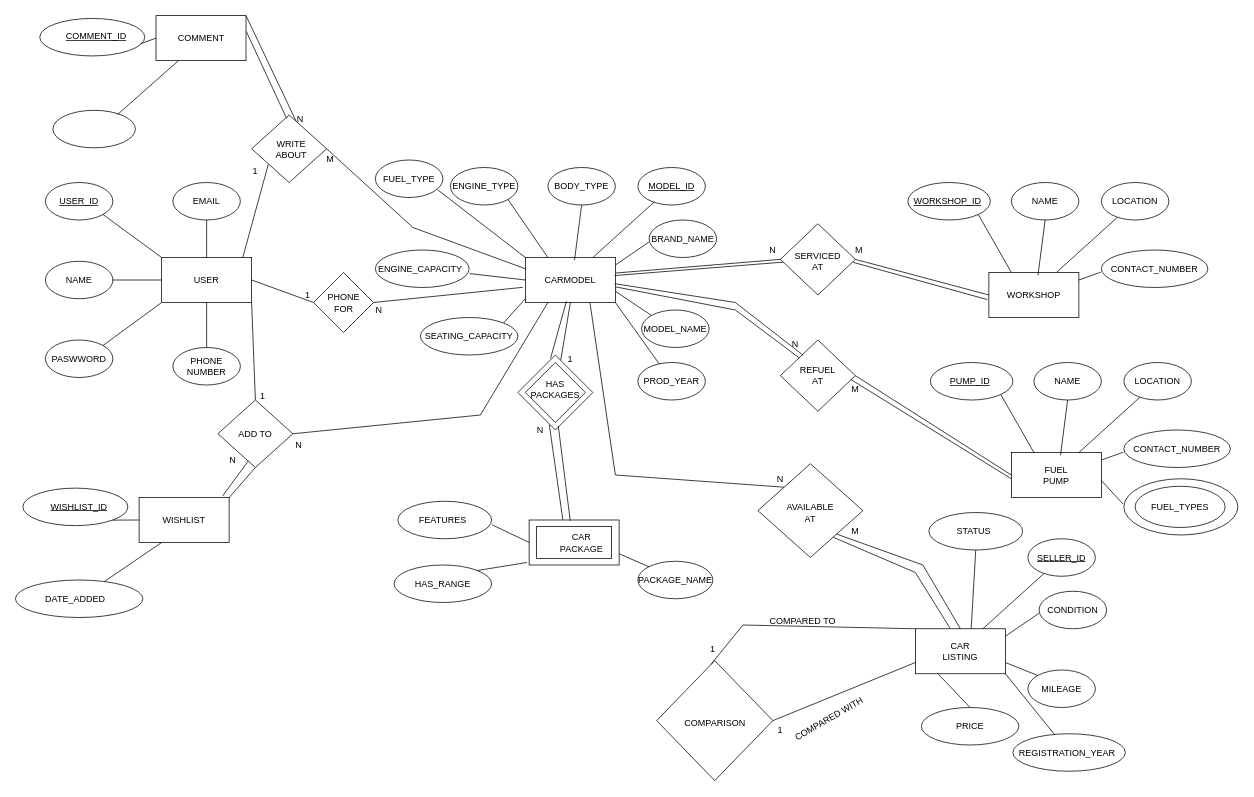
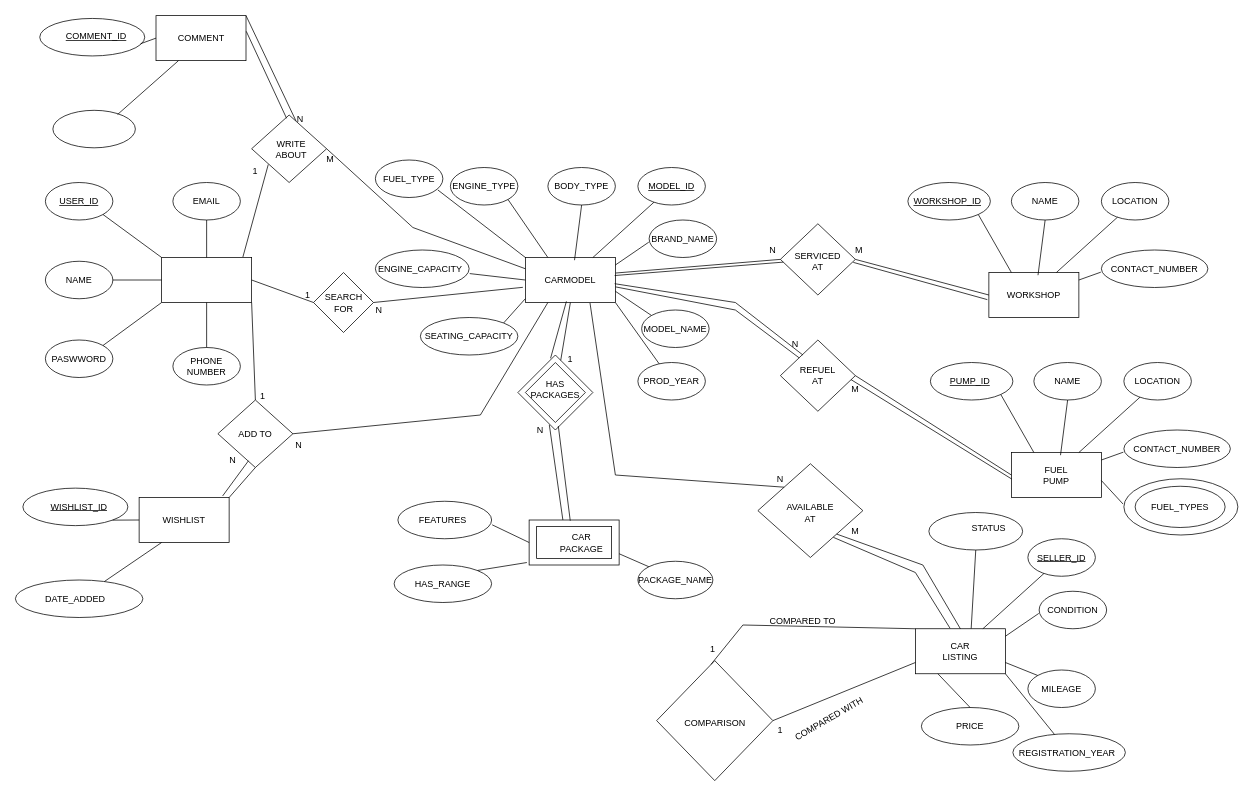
node "USER": removed
node "PHONE FOR": label "PHONE FOR" -> "SEARCH FOR"
node "STATUS": moved (974, 531) -> (989, 527)
